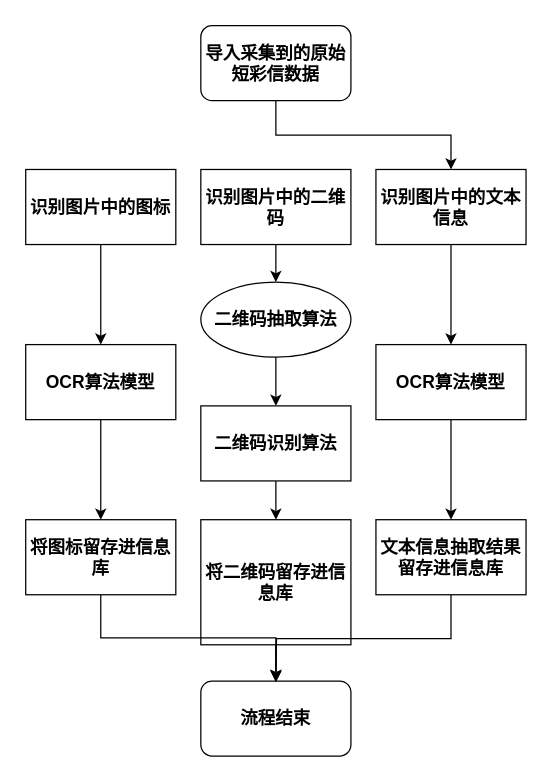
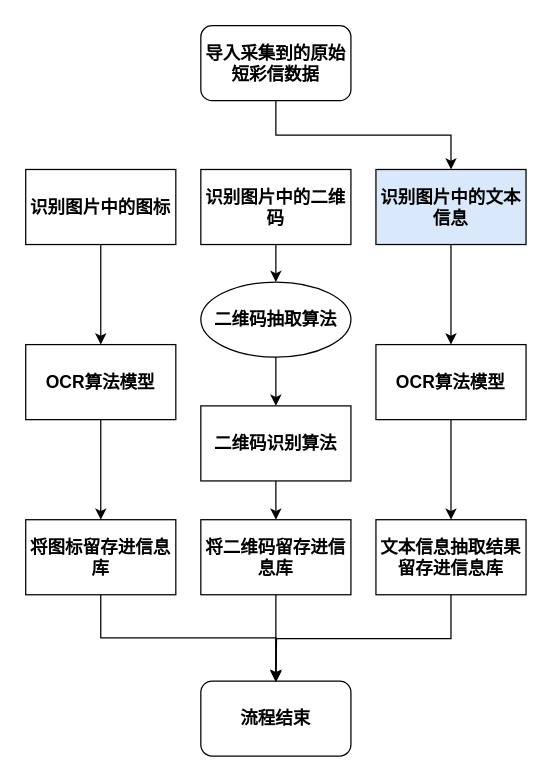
node "识别图片中的文本信息": fillcolor #ffffff -> #dae8fc
node "将二维码留存进信息库": size 150x125 -> 150x75
